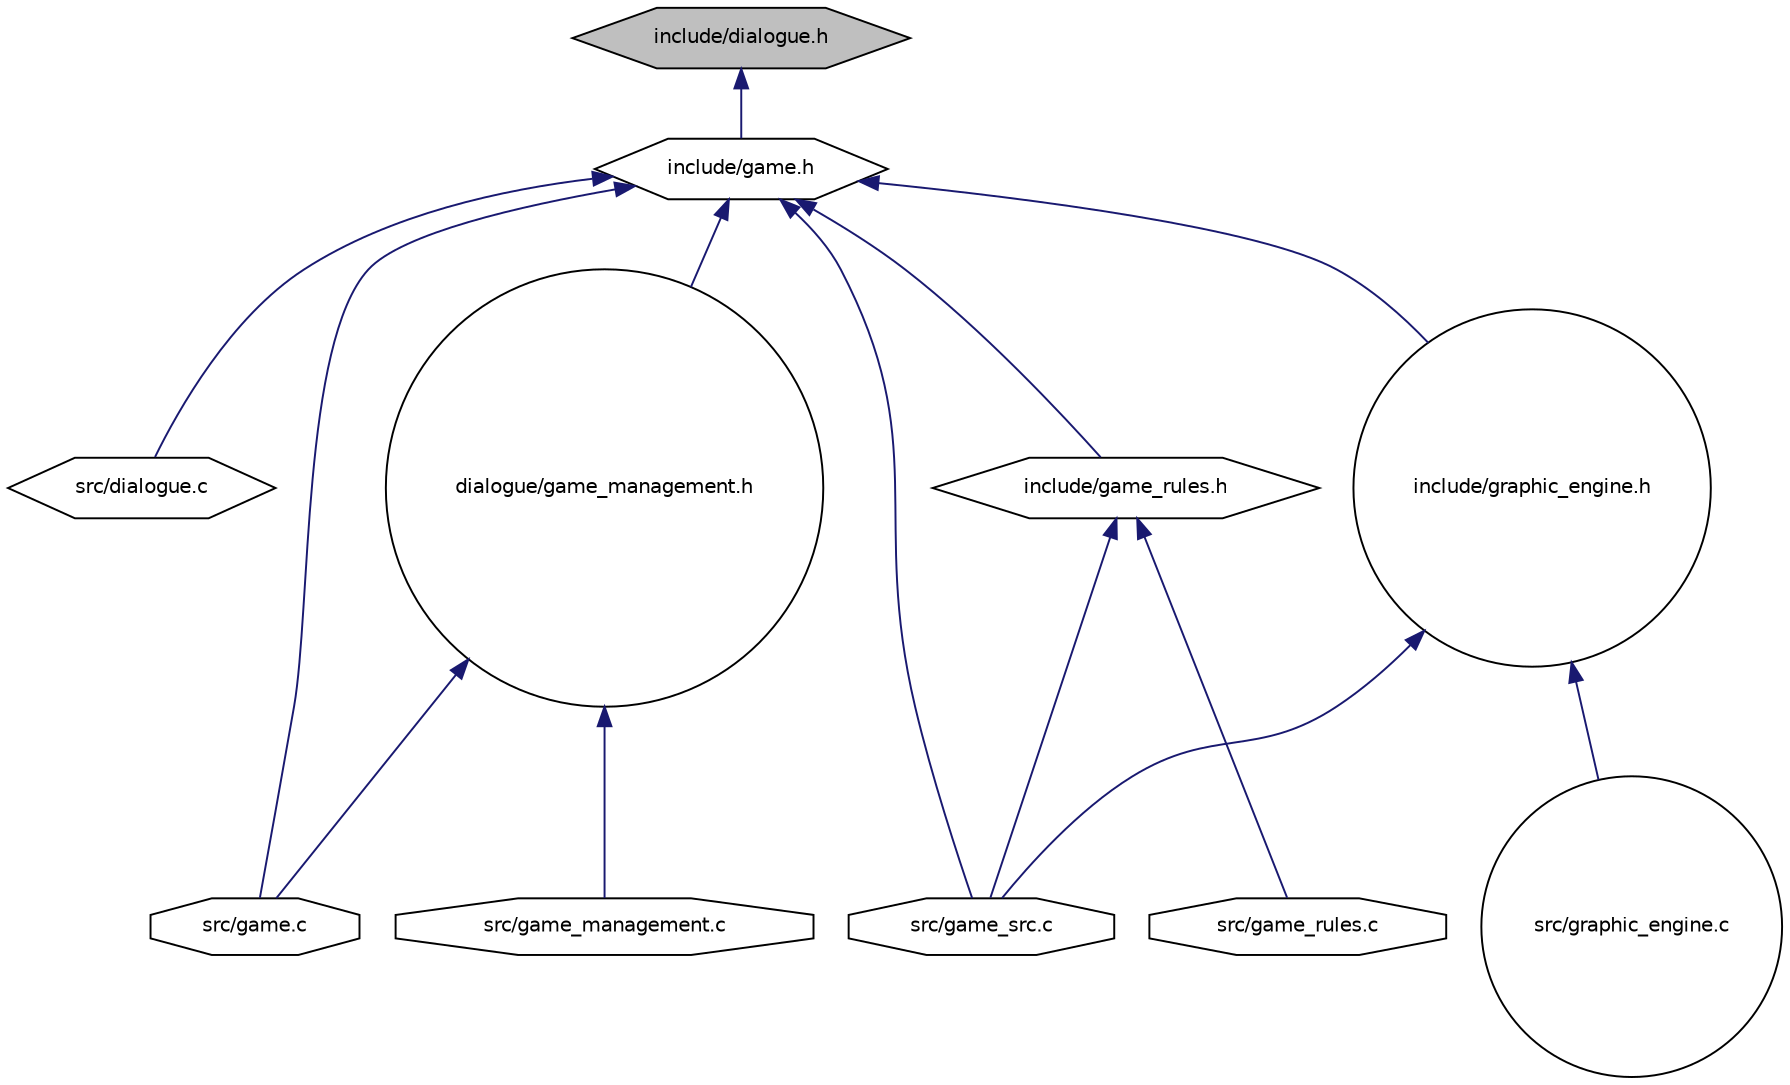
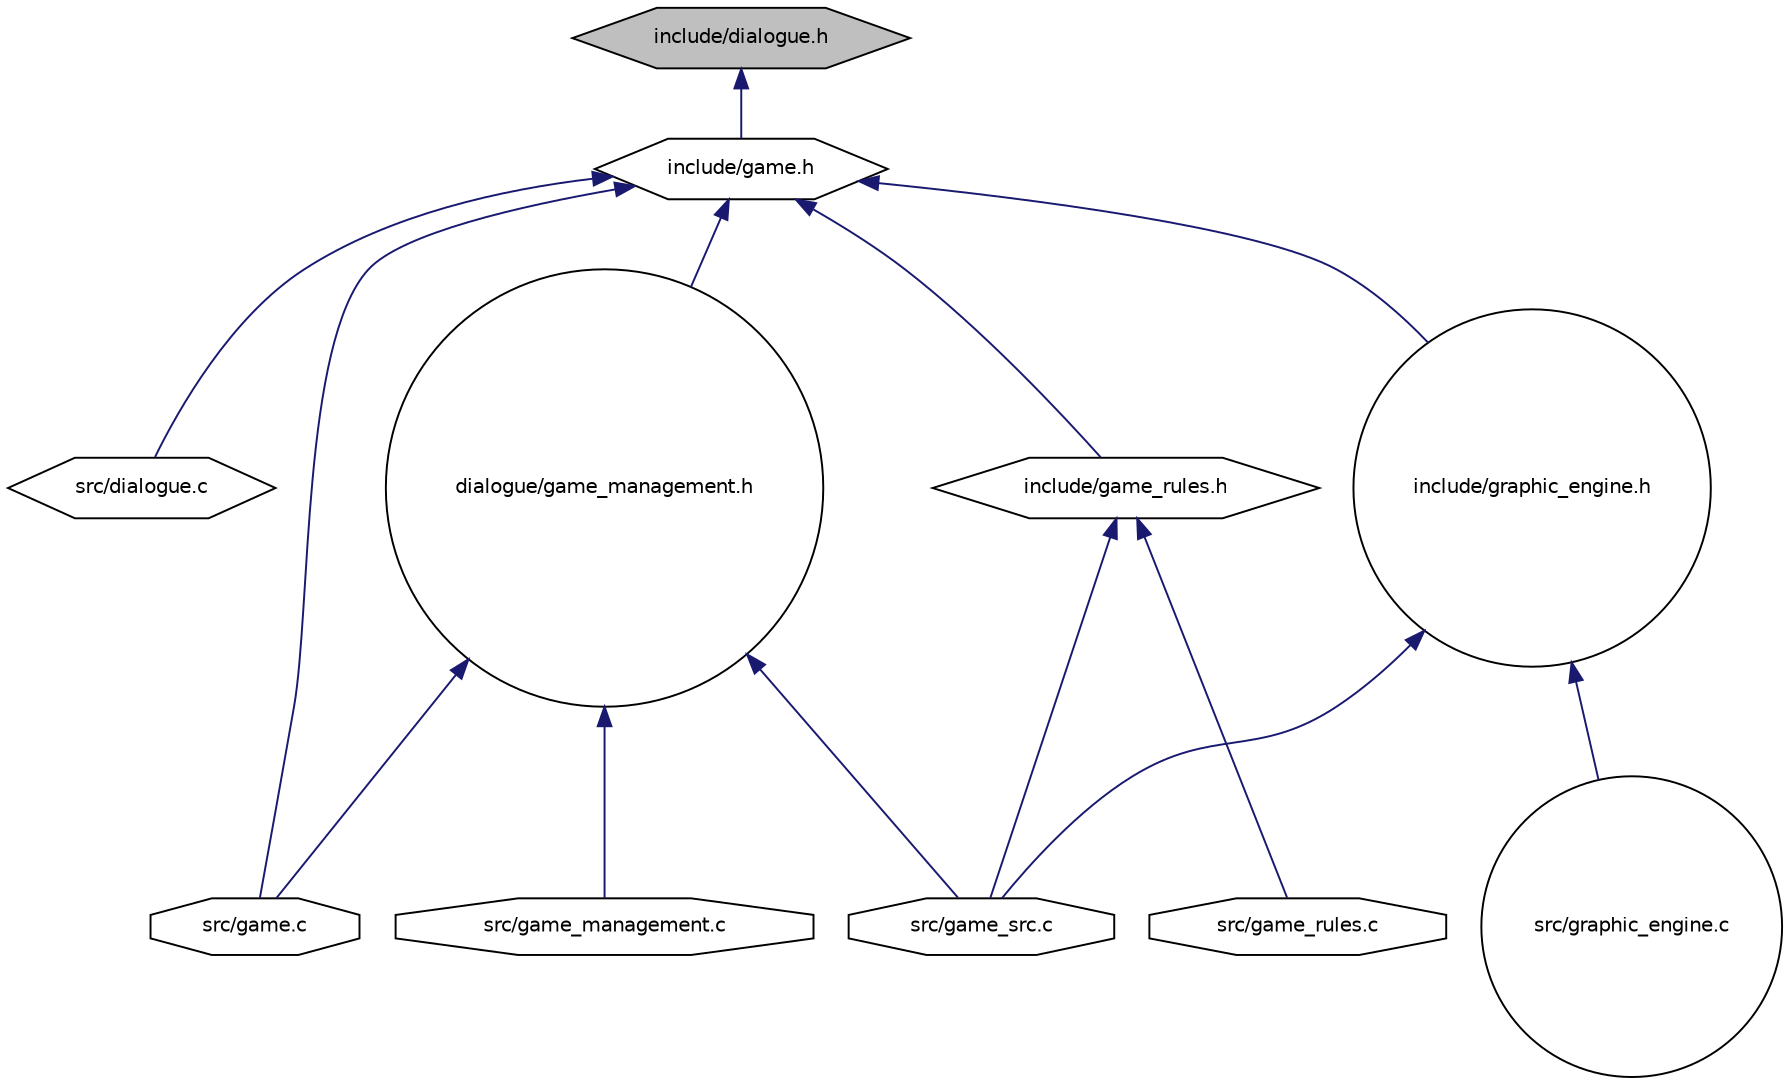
edge "src/game_src.c" -> "include/game.h": now "src/game_src.c" -> "dialogue/game_management.h"
